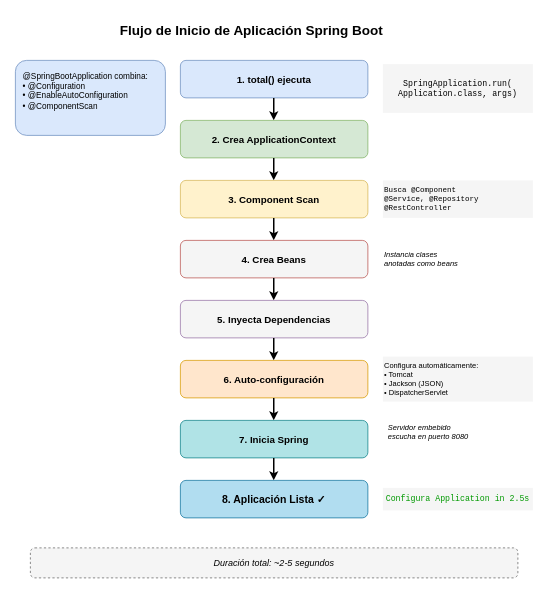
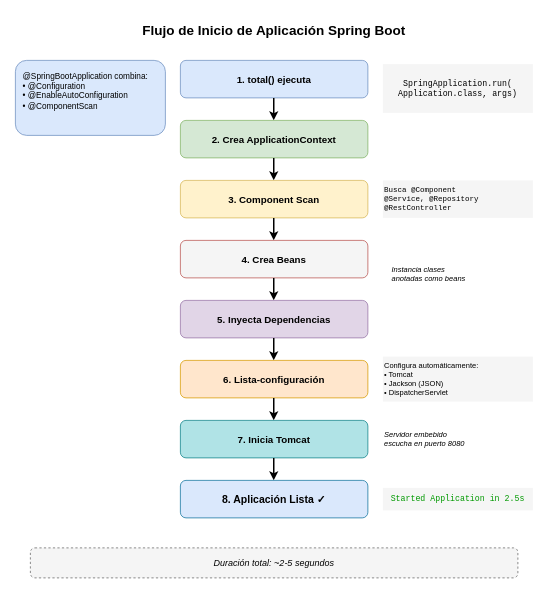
node "Flujo de Inicio de Aplicación Spring Boot": moved (252, 30) -> (274, 30)
node "Instancia clases anotadas como beans": moved (458, 259) -> (465, 274)
node "5. Inyecta Dependencias": fillcolor #f5f5f5 -> #e1d5e7
node "6. Auto-configuración": label "6. Auto-configuración" -> "6. Lista-configuración"
node "Servidor embebido escucha en puerto 8080": moved (462, 432) -> (458, 439)
node "7. Inicia Spring": label "7. Inicia Spring" -> "7. Inicia Tomcat"
node "8. Aplicación Lista ✓": fillcolor #b1ddf0 -> #dae8fc
node "Configura Application in 2.5s": label "Configura Application in 2.5s" -> "Started Application in 2.5s"
